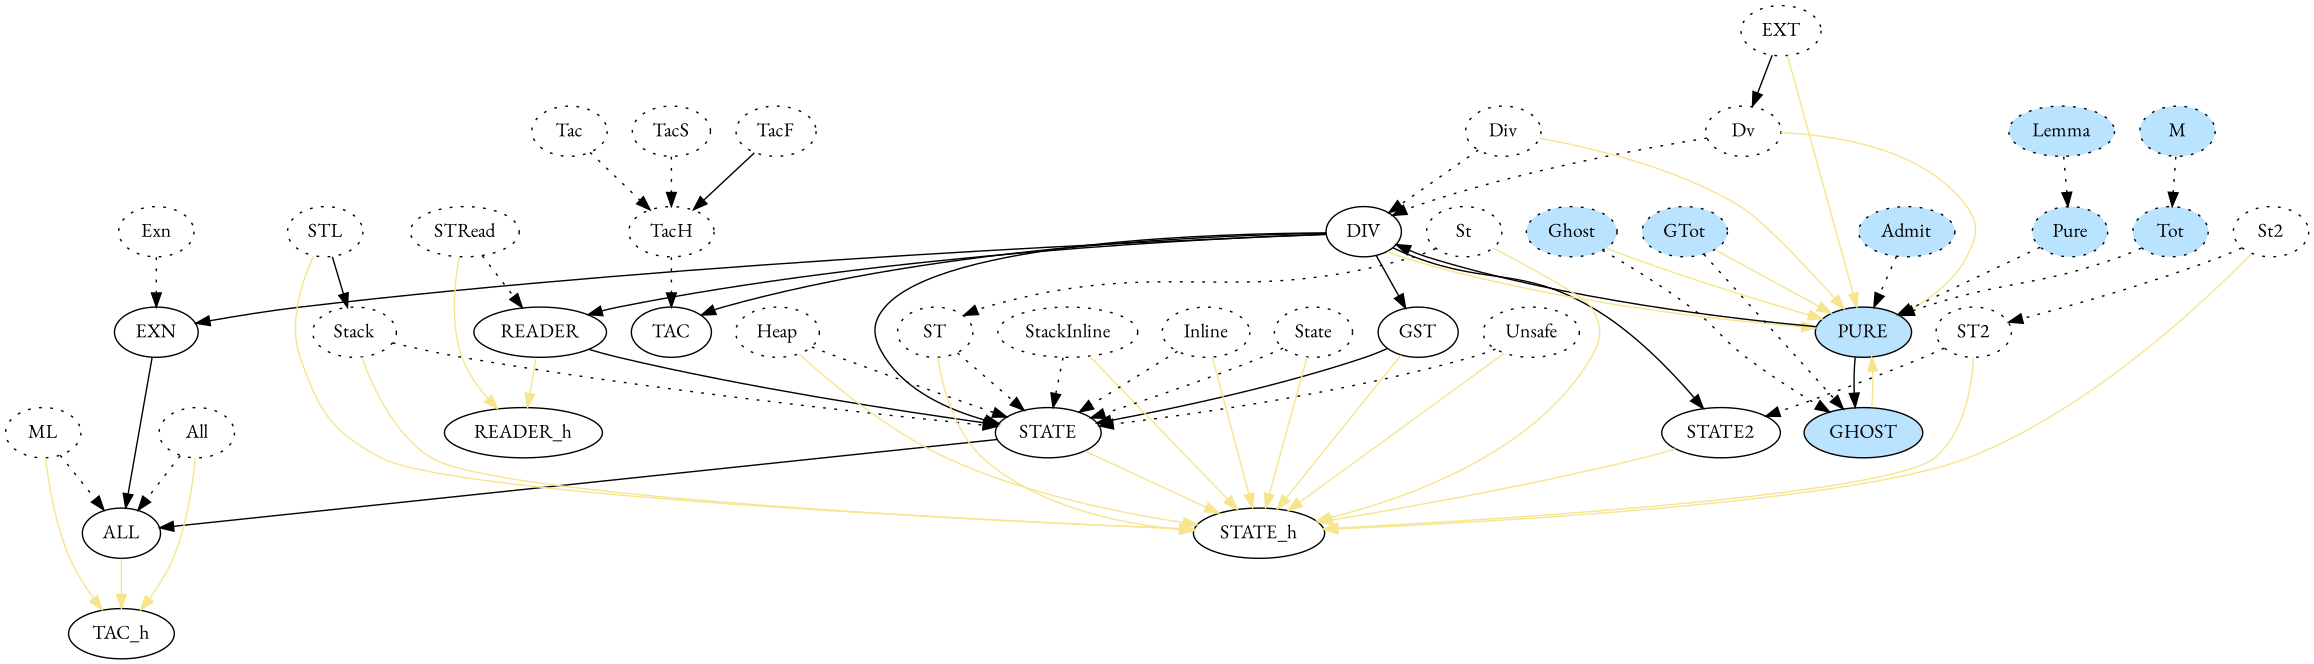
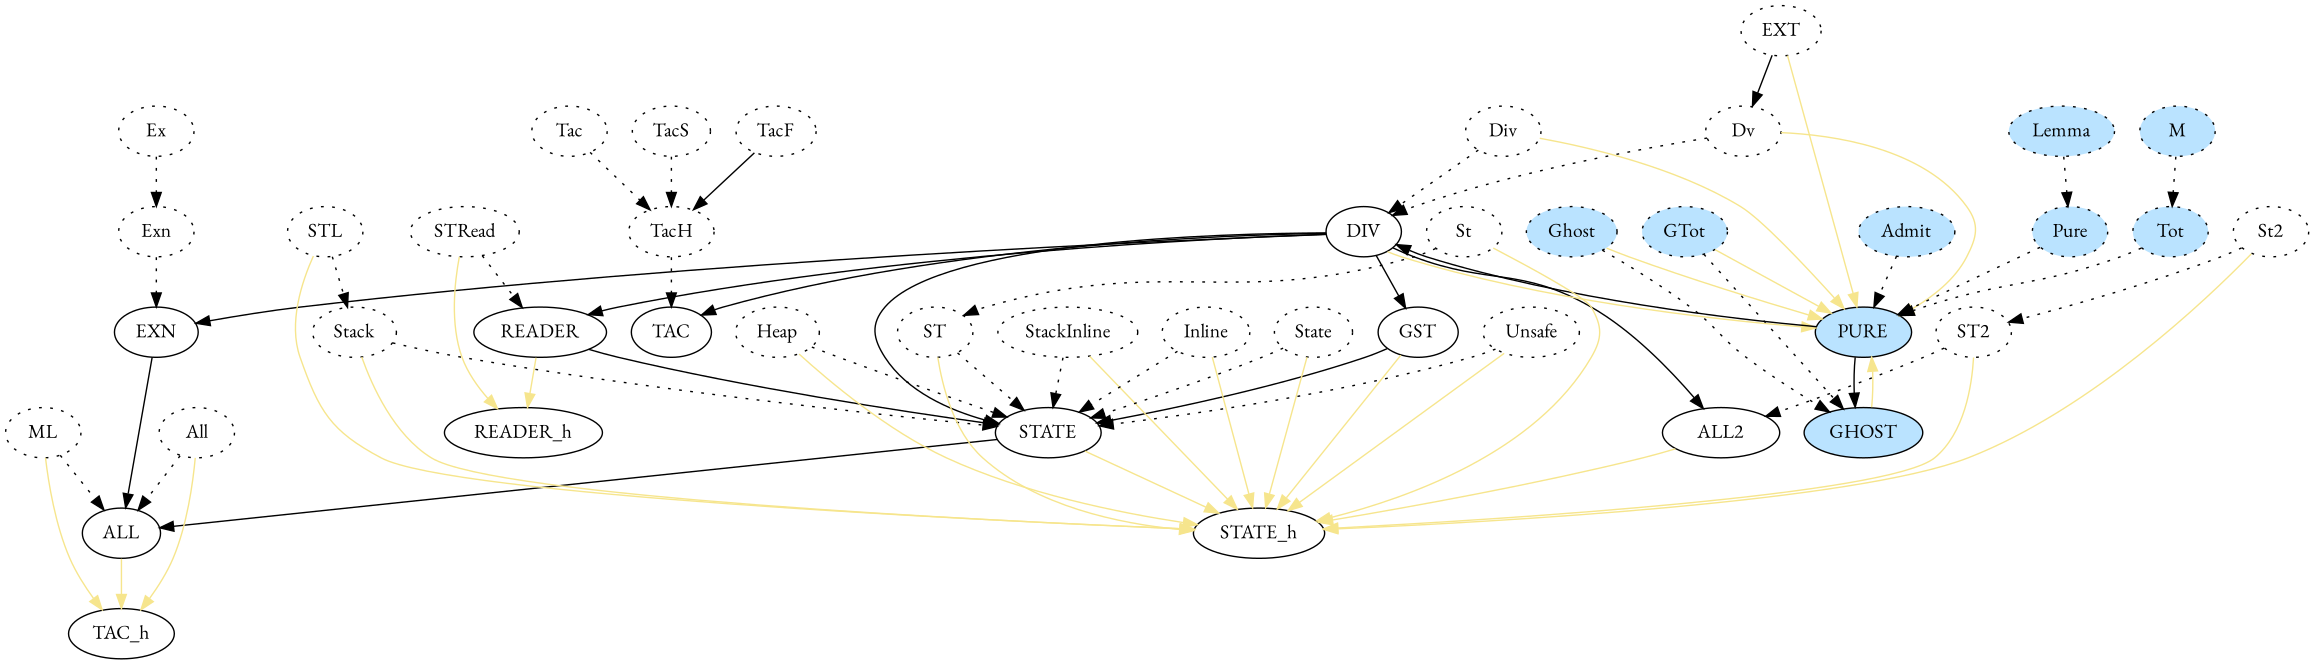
node "Ex": added
edge "STL" -> "Stack": style solid -> dotted
node "STATE2": label "STATE2" -> "ALL2"
